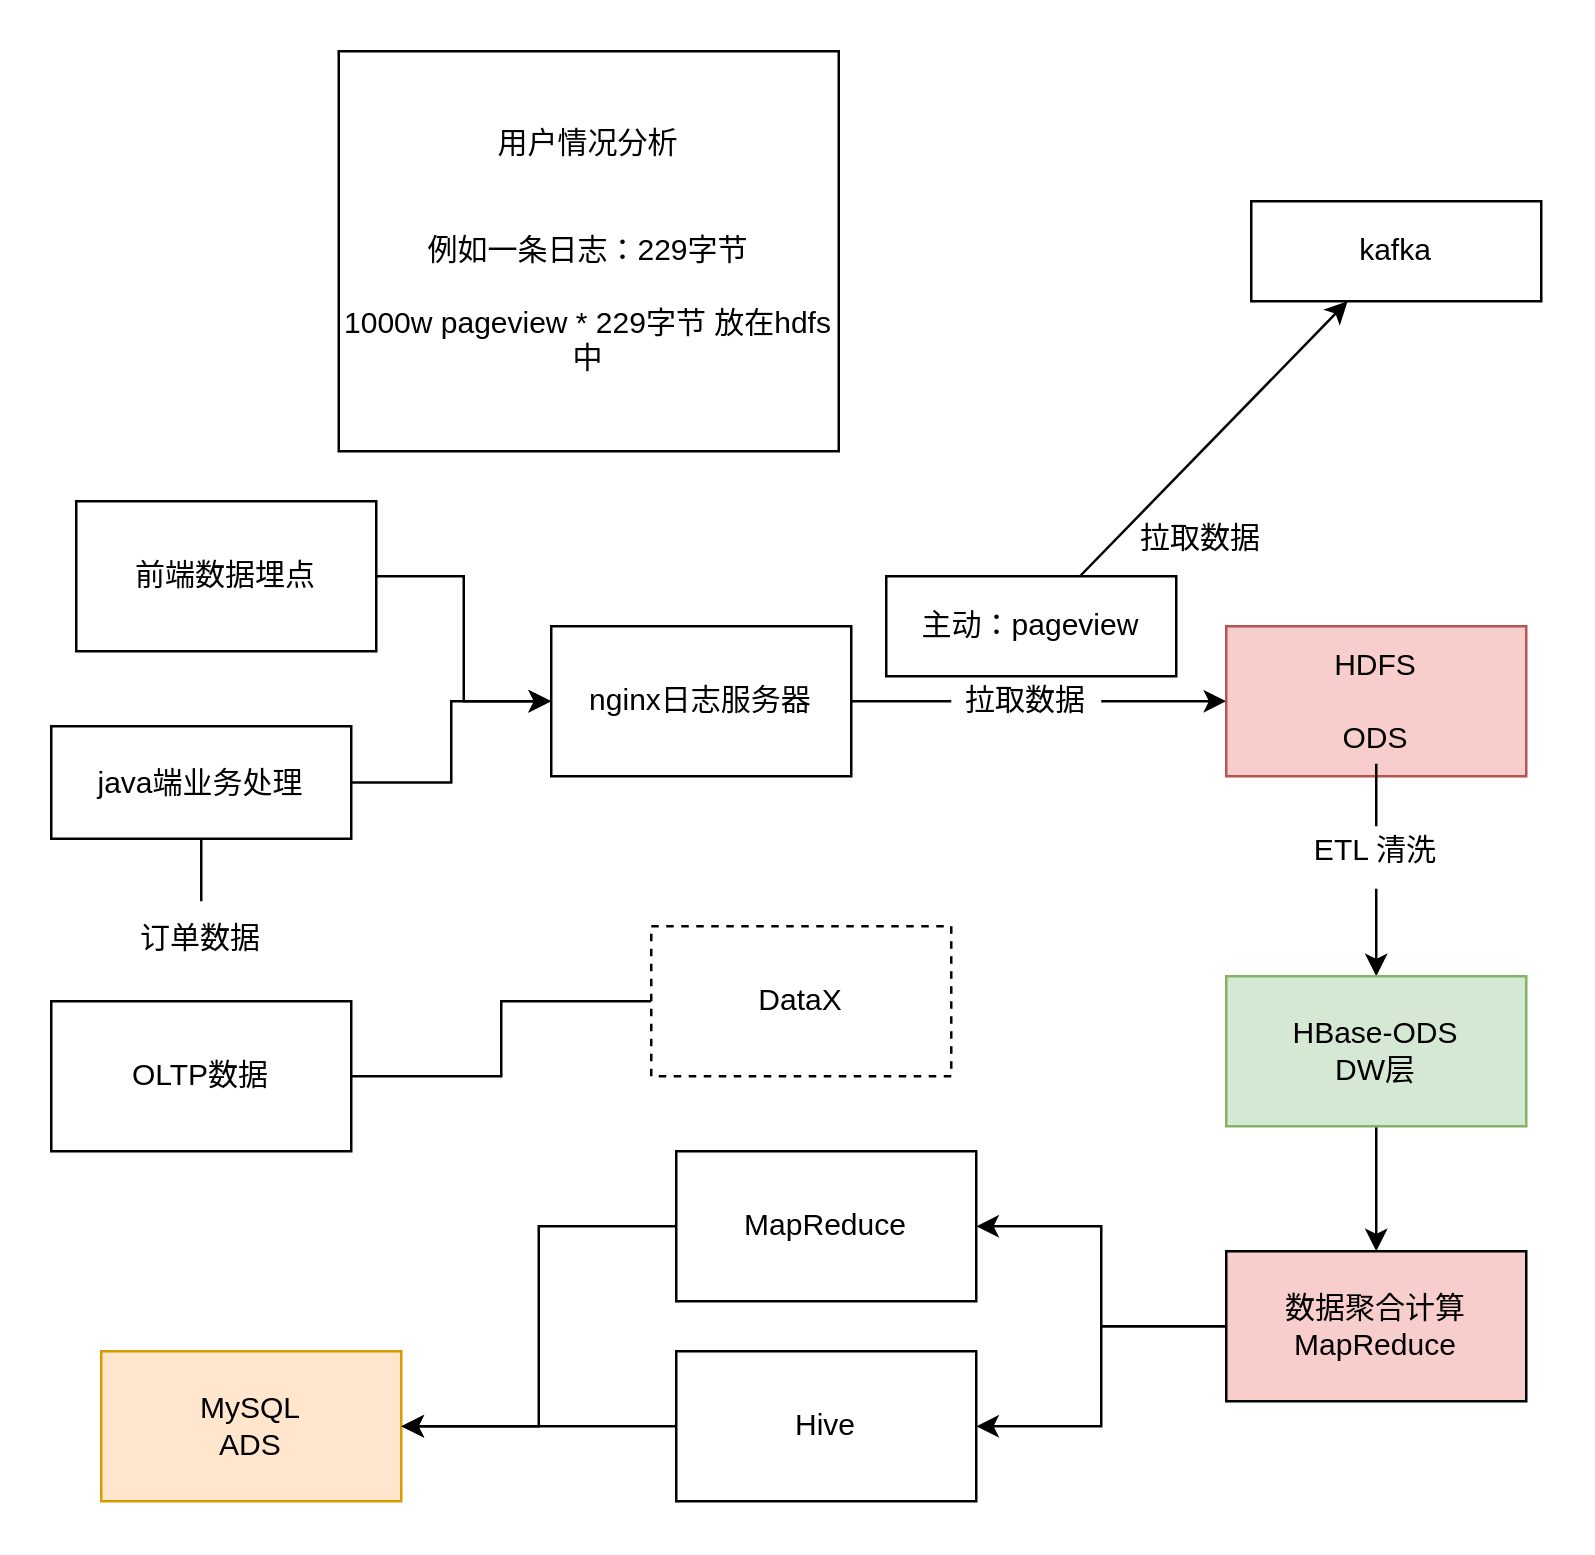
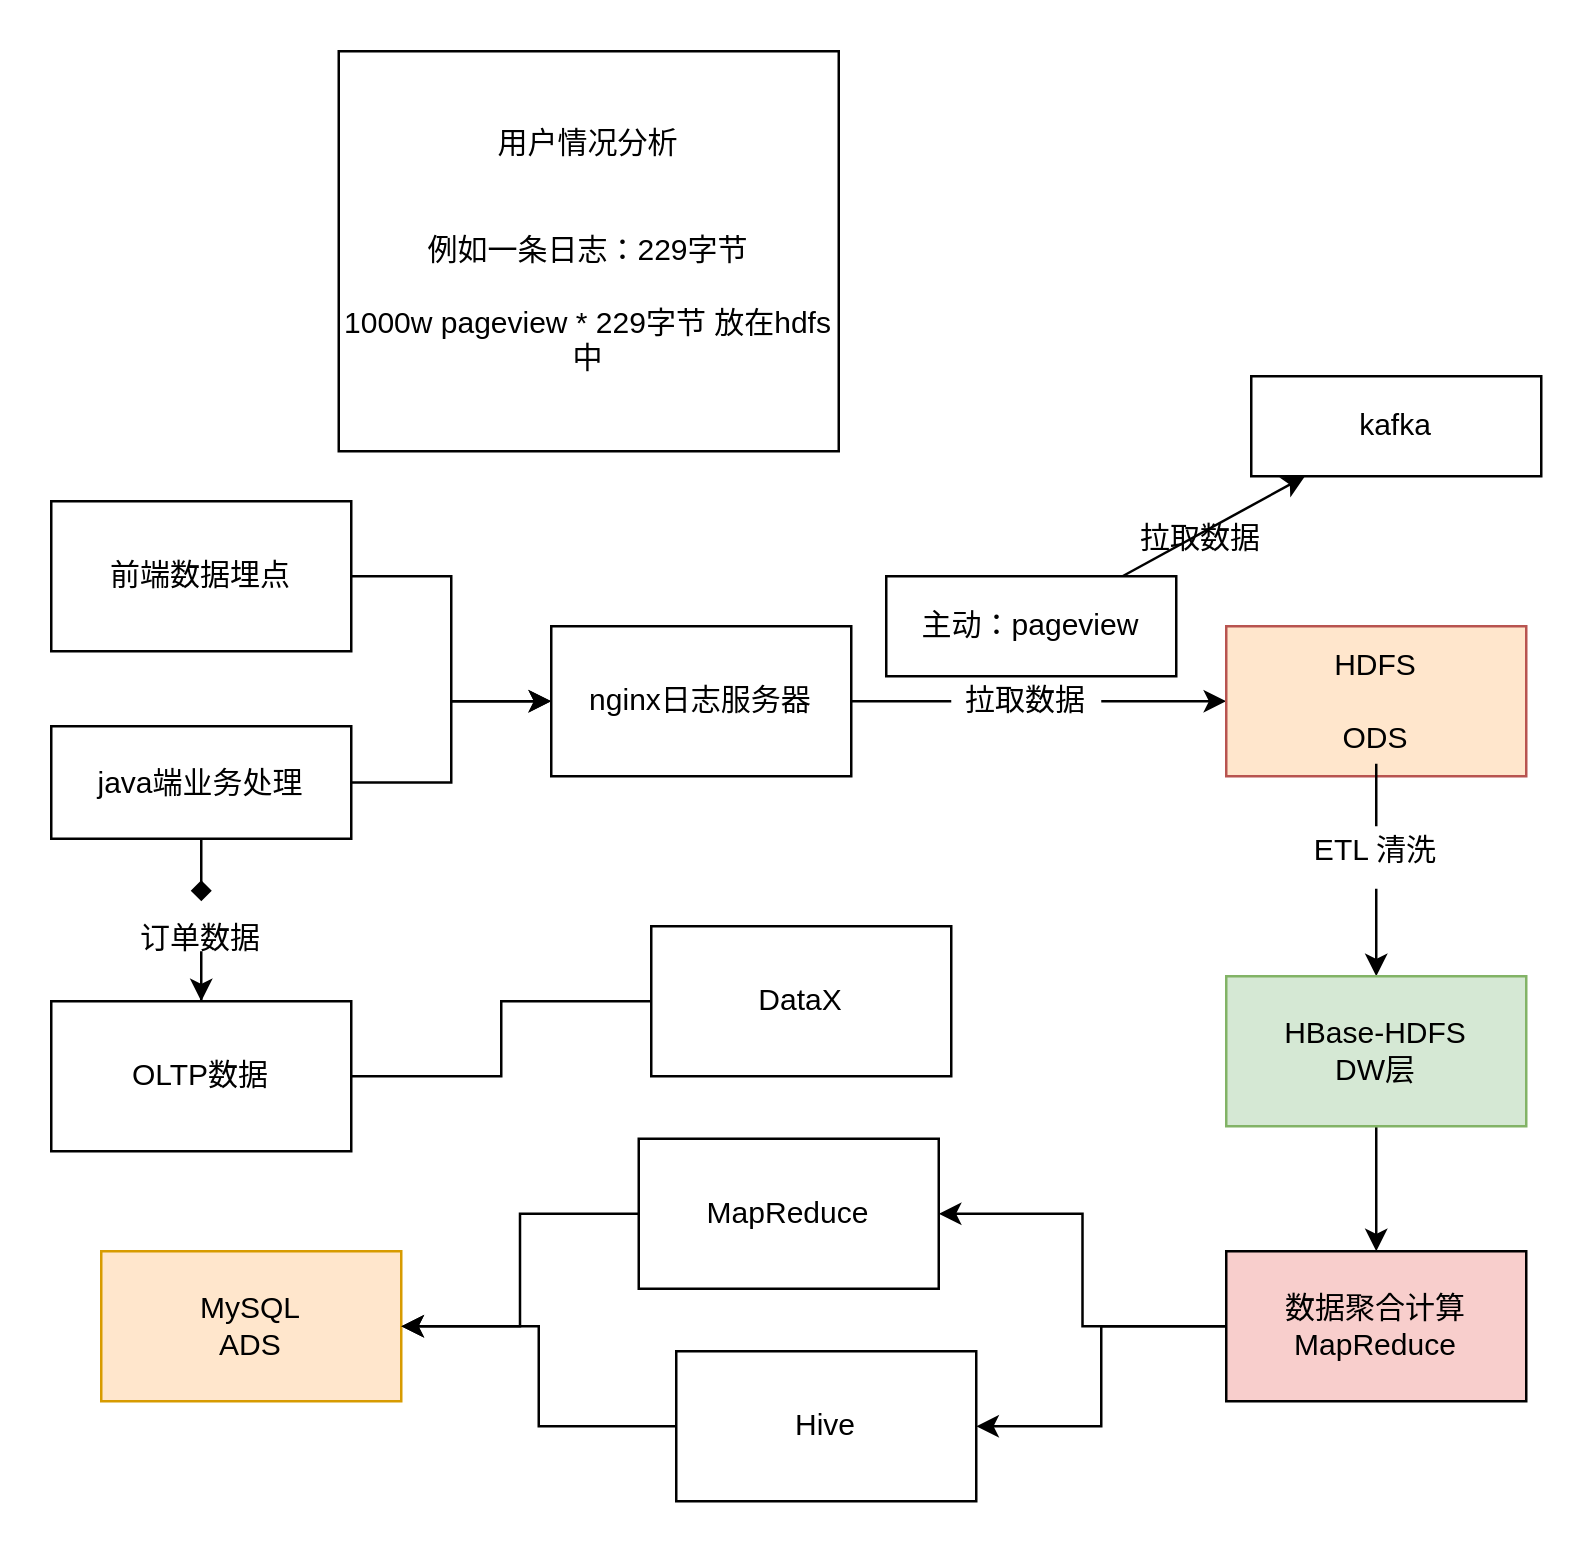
node "kafka": moved (1396, 251) -> (1396, 426)
node "前端数据埋点": moved (226, 576) -> (201, 576)
node "HDFS ODS": fillcolor #f8cecc -> #ffe6cc
edge "java端业务处理" -- "订单数据": arrowhead none -> diamond
edge "订单数据" -> "OLTP数据": added
node "DataX": style dashed -> solid
node "HBase-ODS DW层": label "HBase-ODS DW层" -> "HBase-HDFS DW层"
node "MapReduce": moved (826, 1226) -> (789, 1214)
node "MySQL ADS": moved (251, 1426) -> (251, 1326)
